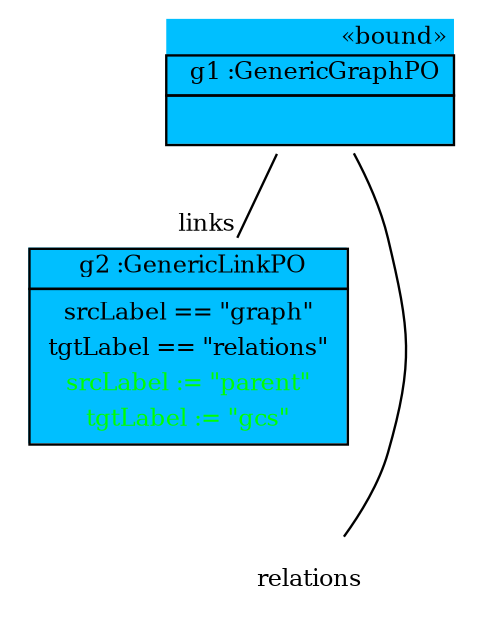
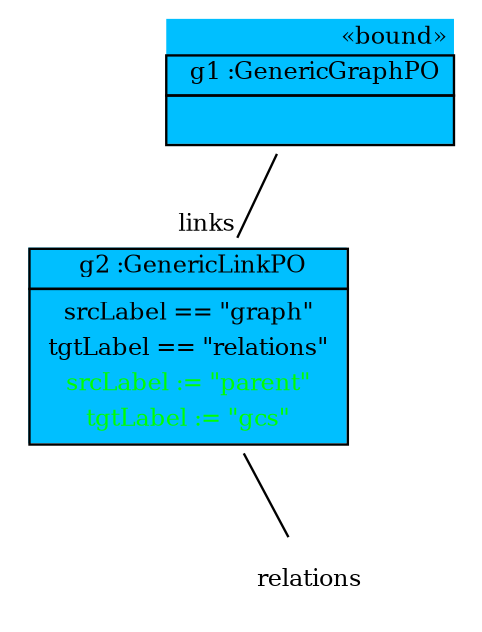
edge "g1 :GenericGraphPO" -- "relations": now "g2 :GenericLinkPO" -- "relations"
